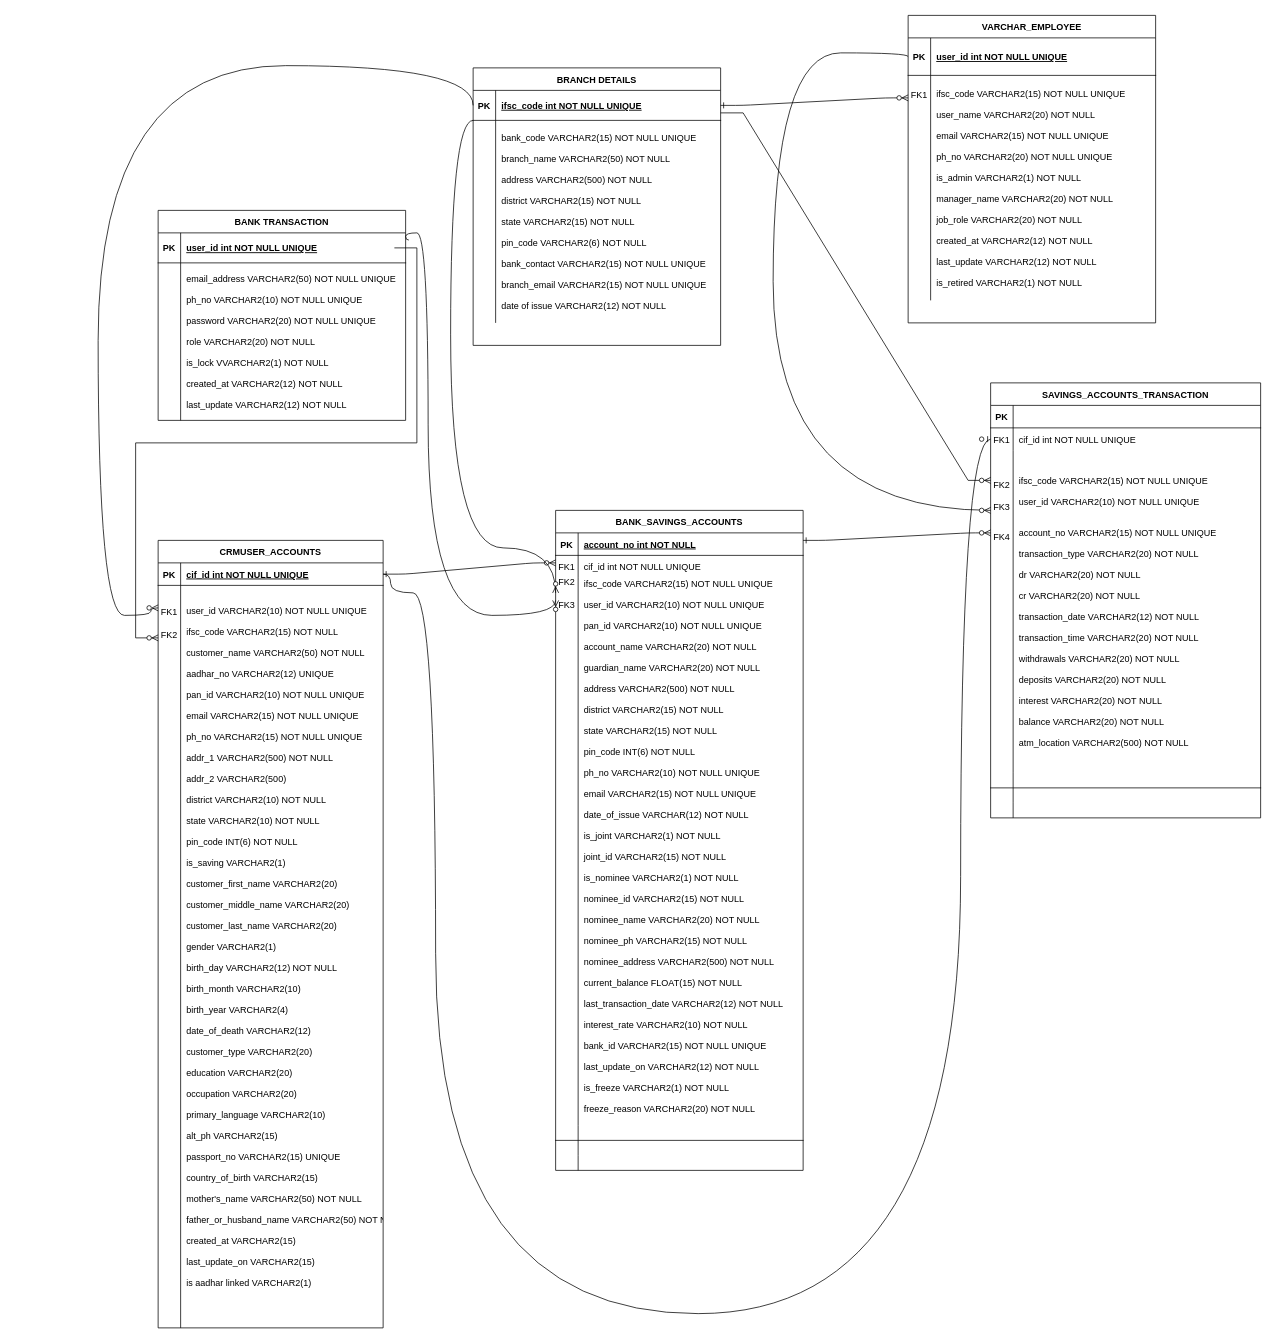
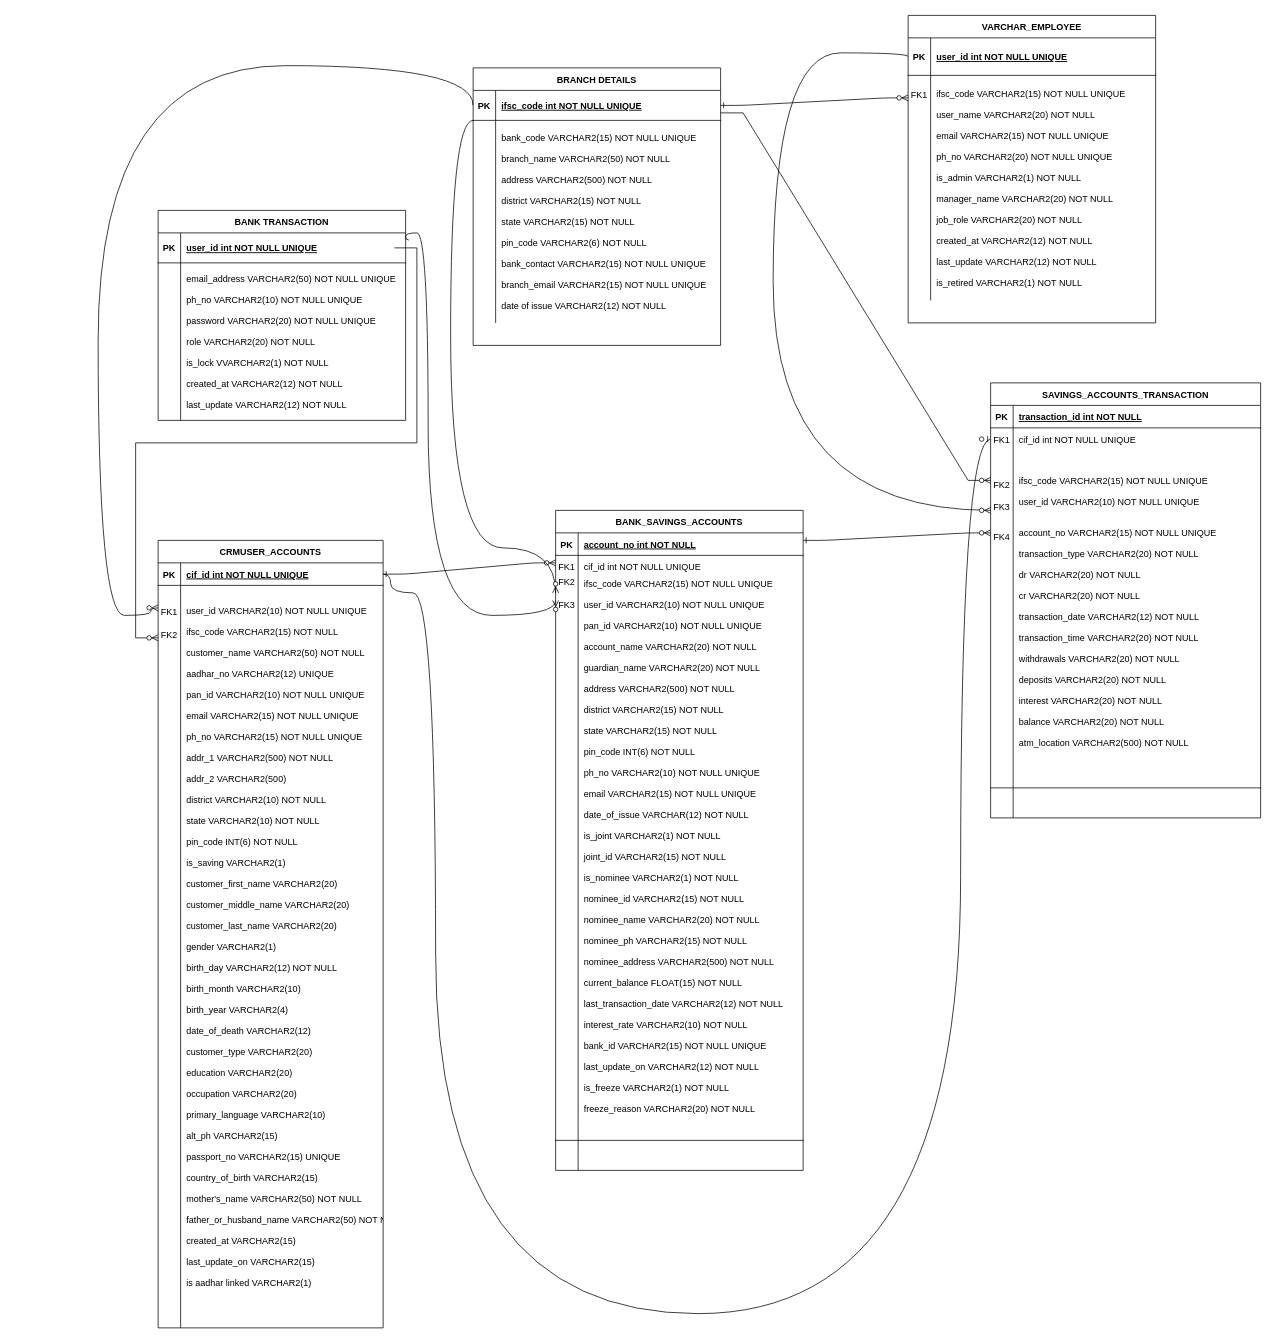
node "transaction_id int NOT NULL": added
